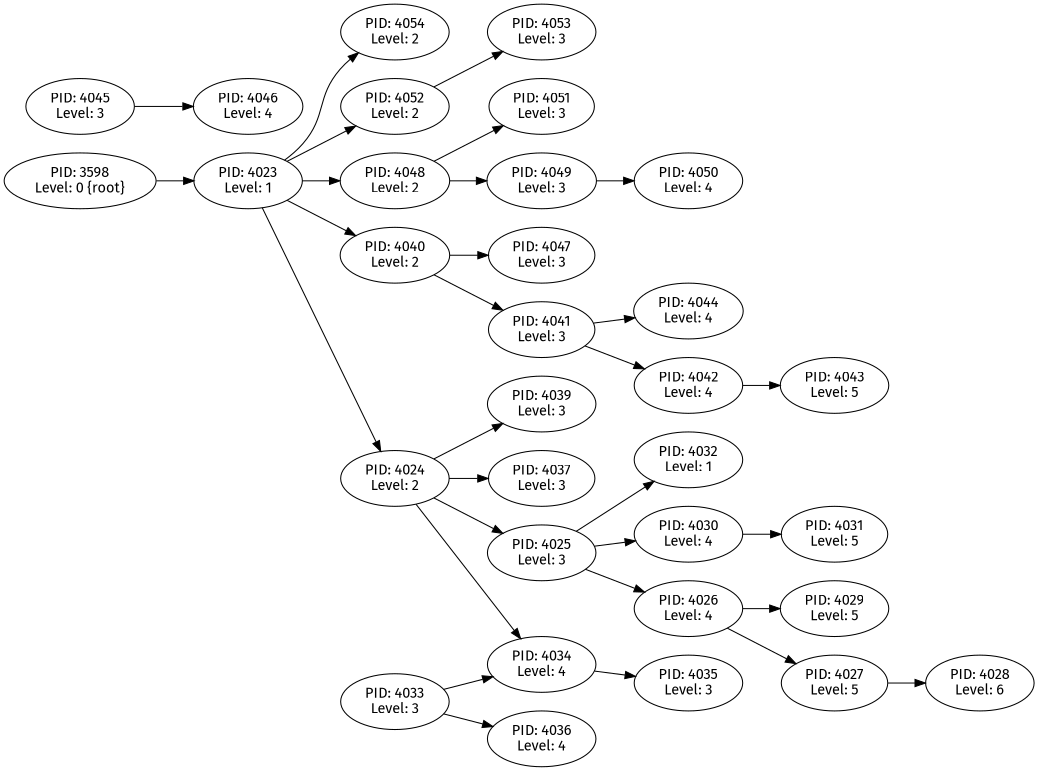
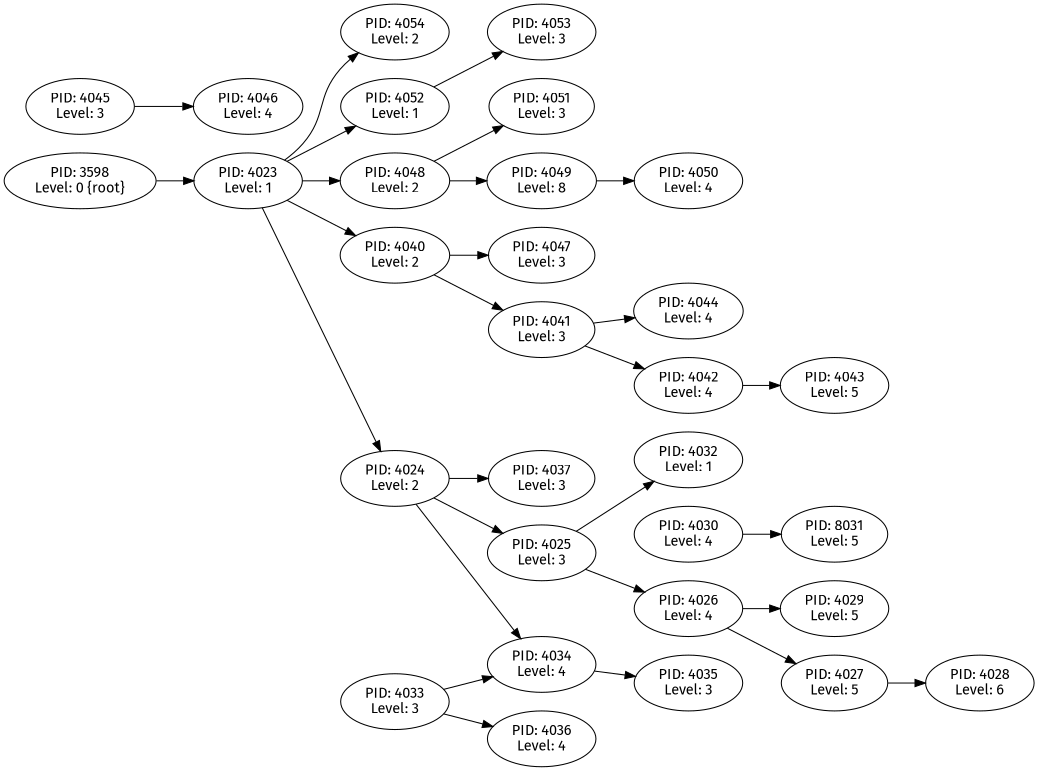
node "PID: 4052 Level: 2": label "PID: 4052 Level: 2" -> "PID: 4052 Level: 1"
node "PID: 4049 Level: 3": label "PID: 4049 Level: 3" -> "PID: 4049 Level: 8"
node "PID: 4039 Level: 3": removed
node "PID: 4031 Level: 5": label "PID: 4031 Level: 5" -> "PID: 8031 Level: 5"
edge "PID: 4025 Level: 3" -> "PID: 4030 Level: 4": removed
